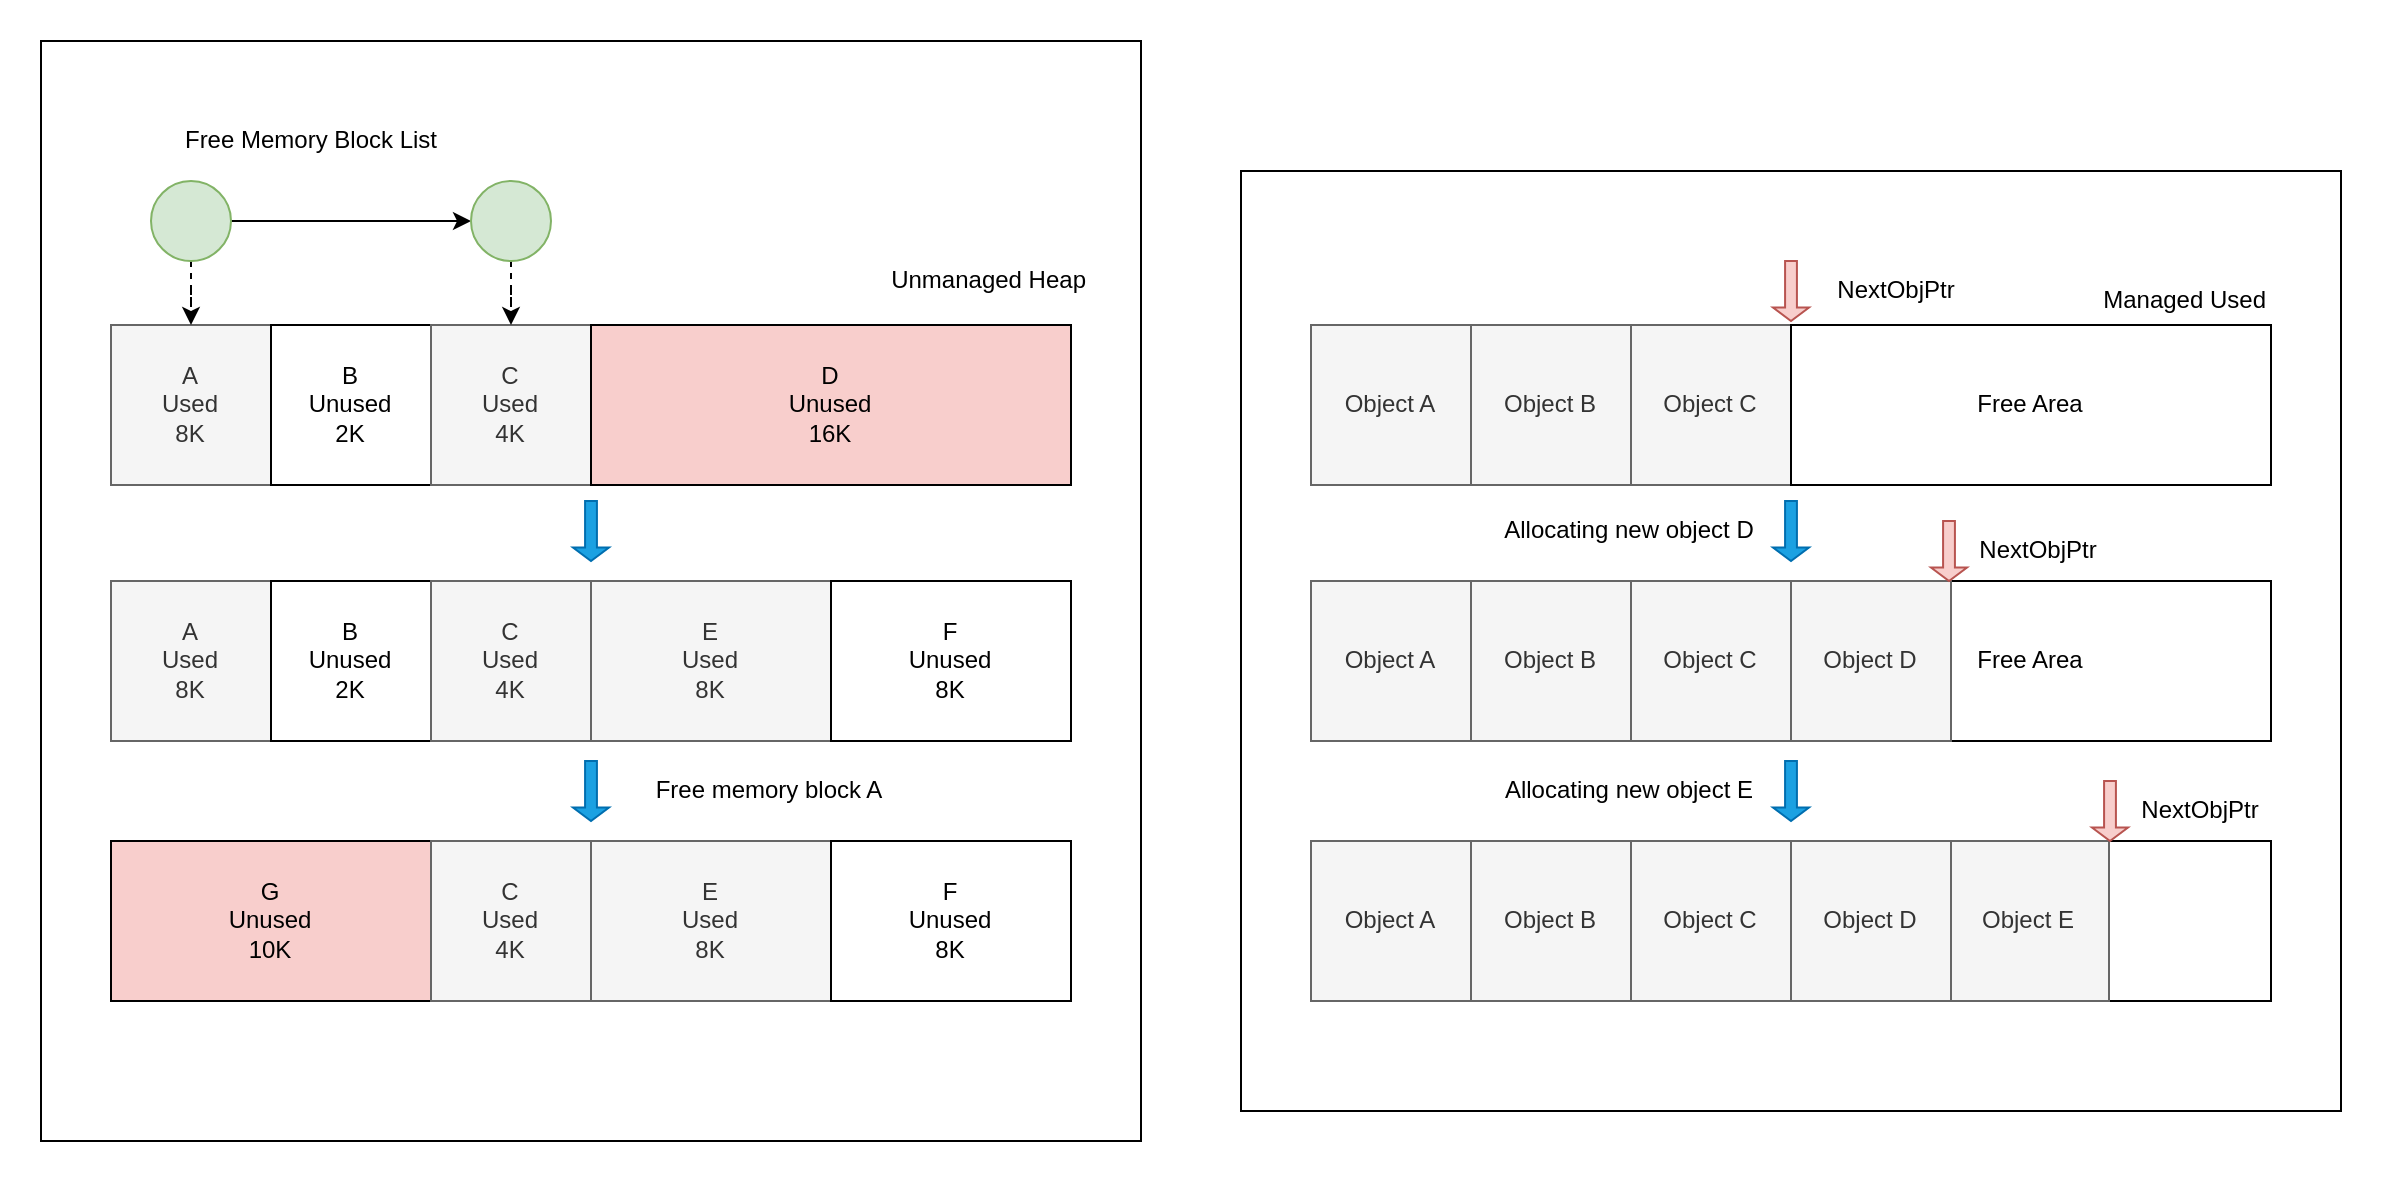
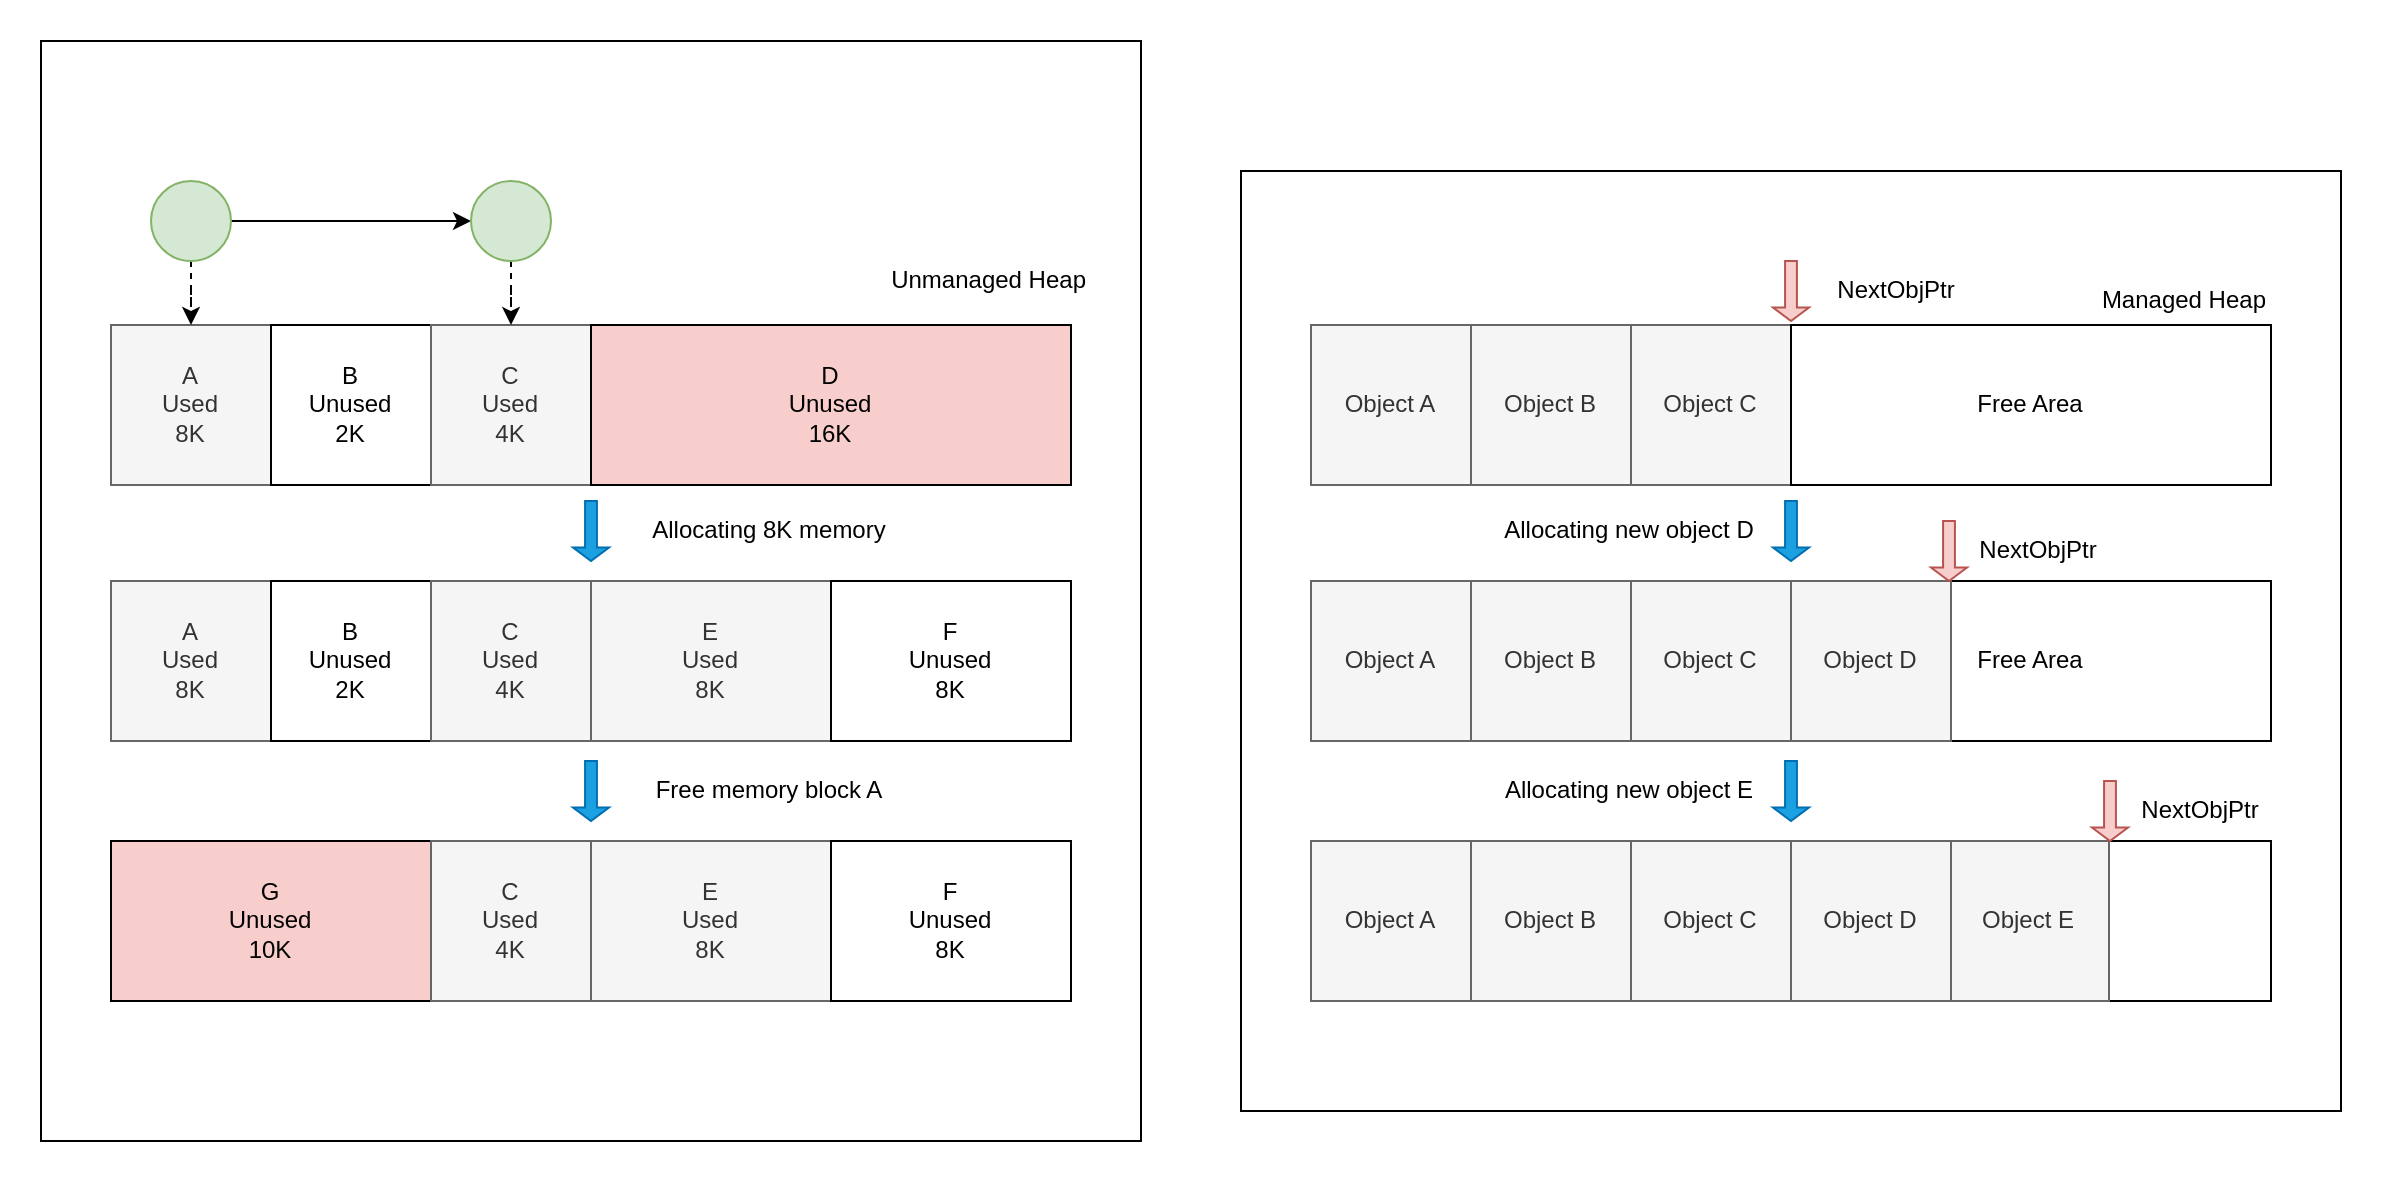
node "Free Memory Block List": removed
node "Managed Used": label "Managed Used" -> "Managed Heap"
node "Allocating 8K memory": added
